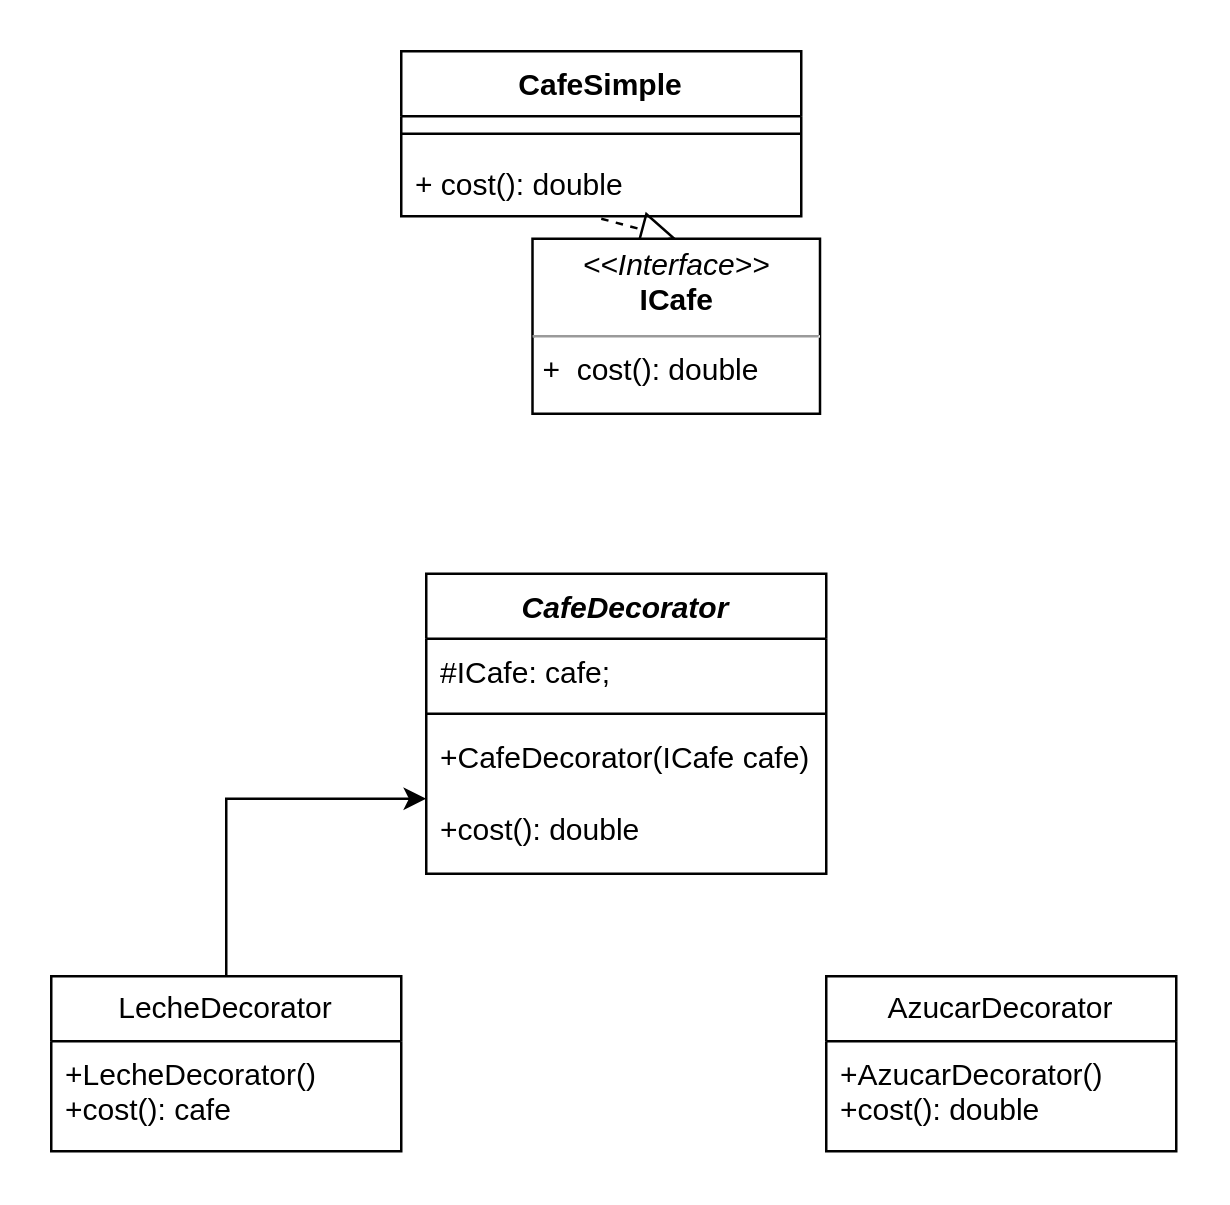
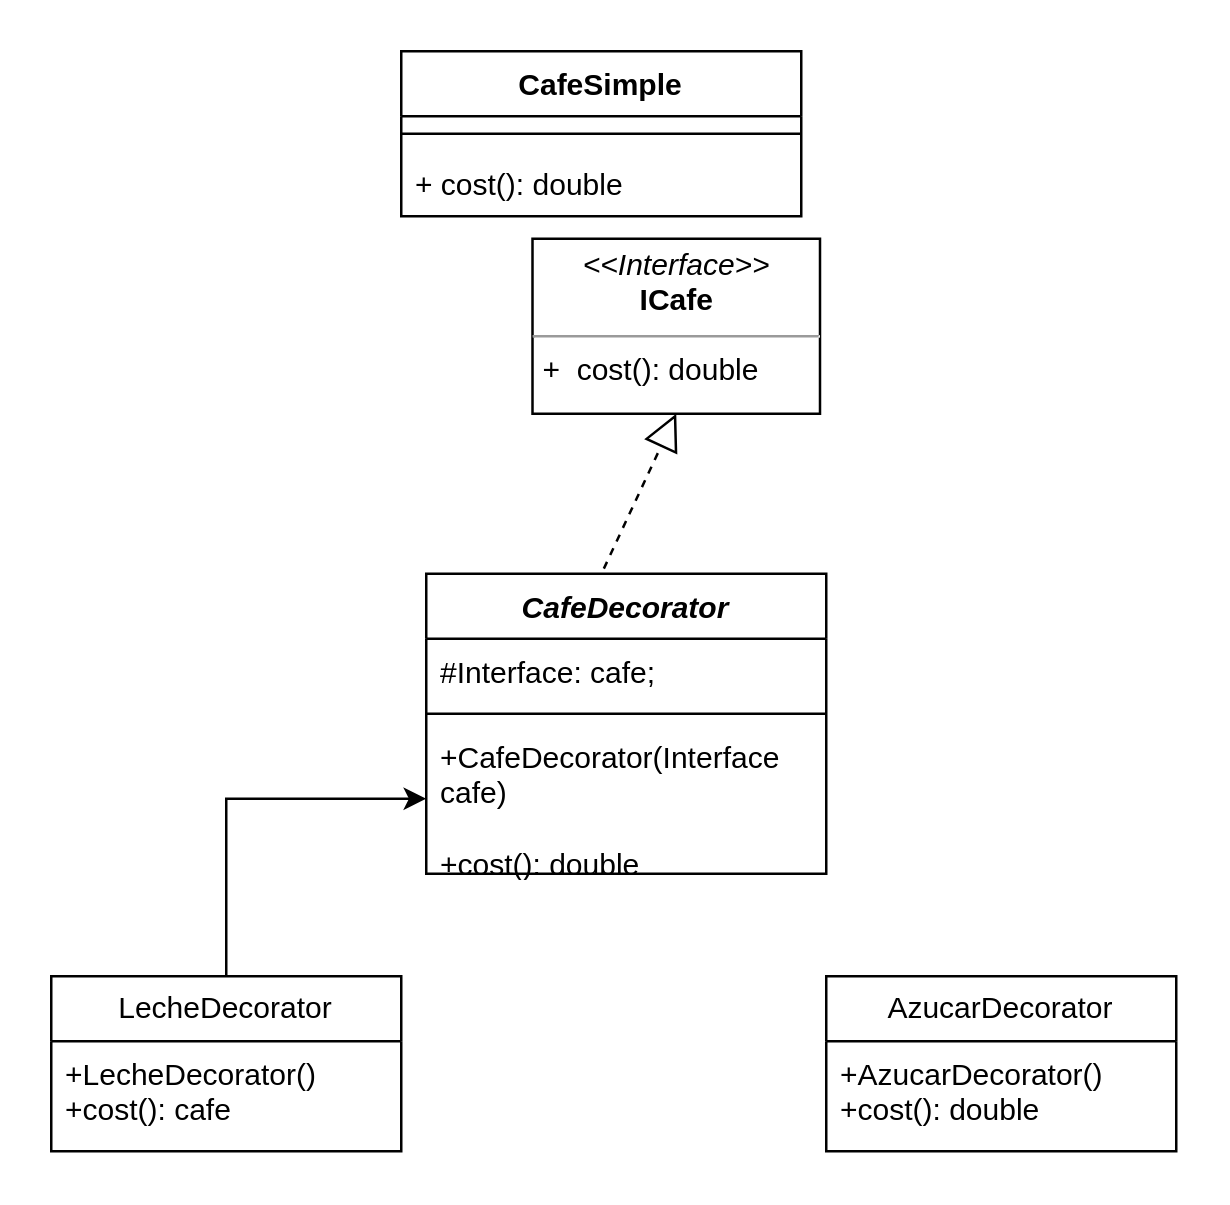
edge "+ cost(): double" -> "<<Interface>> ICafe + cost(): double": removed
edge "CafeDecorator" -> "<<Interface>> ICafe + cost(): double": added
node "#ICafe: cafe;": label "#ICafe: cafe;" -> "#Interface: cafe;"
node "+CafeDecorator(ICafe cafe) +cost(): double": label "+CafeDecorator(ICafe cafe) +cost(): double" -> "+CafeDecorator(Interface cafe) +cost(): double"
